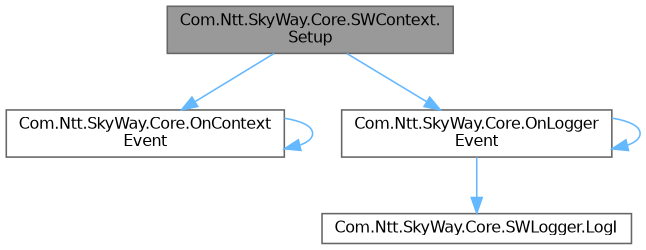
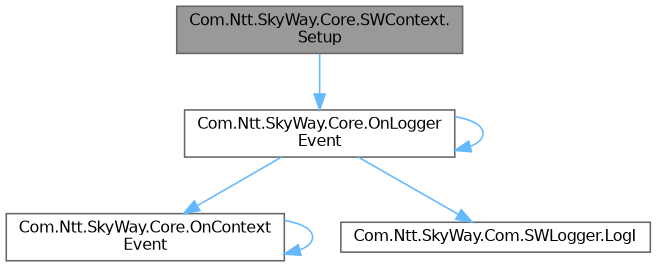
edge "Com.Ntt.SkyWay.Core.SWContext. Setup" -> "Com.Ntt.SkyWay.Core.OnContext Event": now "Com.Ntt.SkyWay.Core.OnLogger Event" -> "Com.Ntt.SkyWay.Core.OnContext Event"
node "Com.Ntt.SkyWay.Core.SWLogger.LogI": label "Com.Ntt.SkyWay.Core.SWLogger.LogI" -> "Com.Ntt.SkyWay.Com.SWLogger.LogI"
